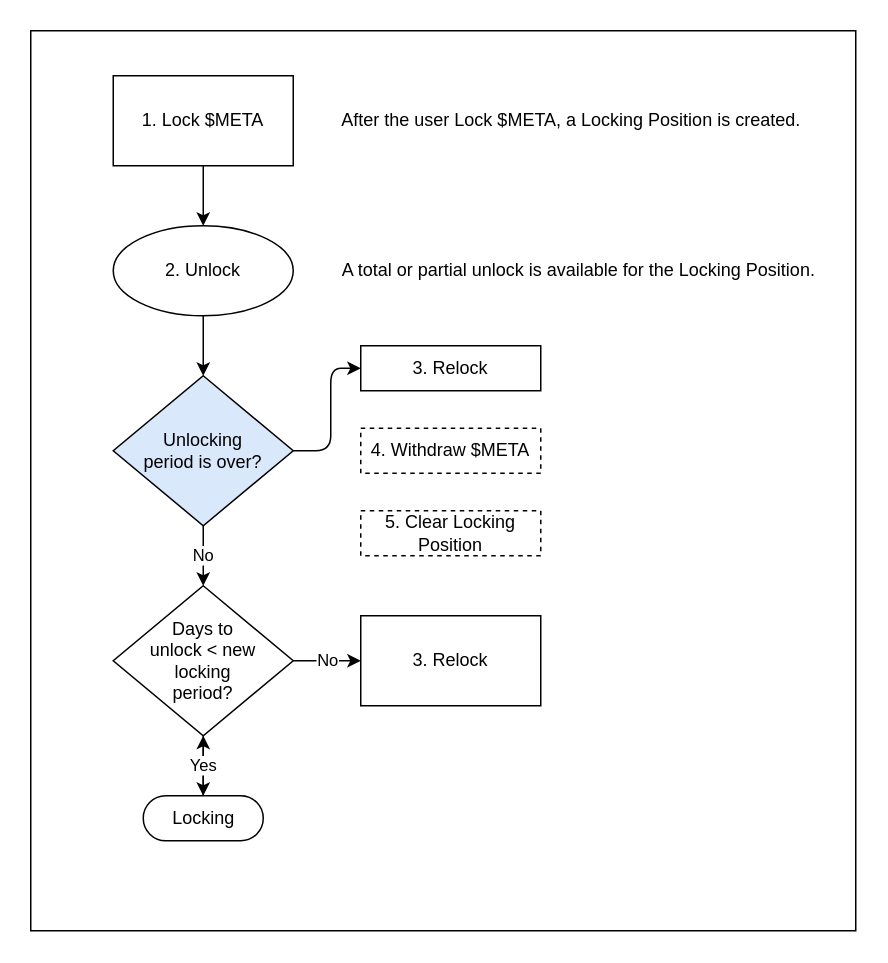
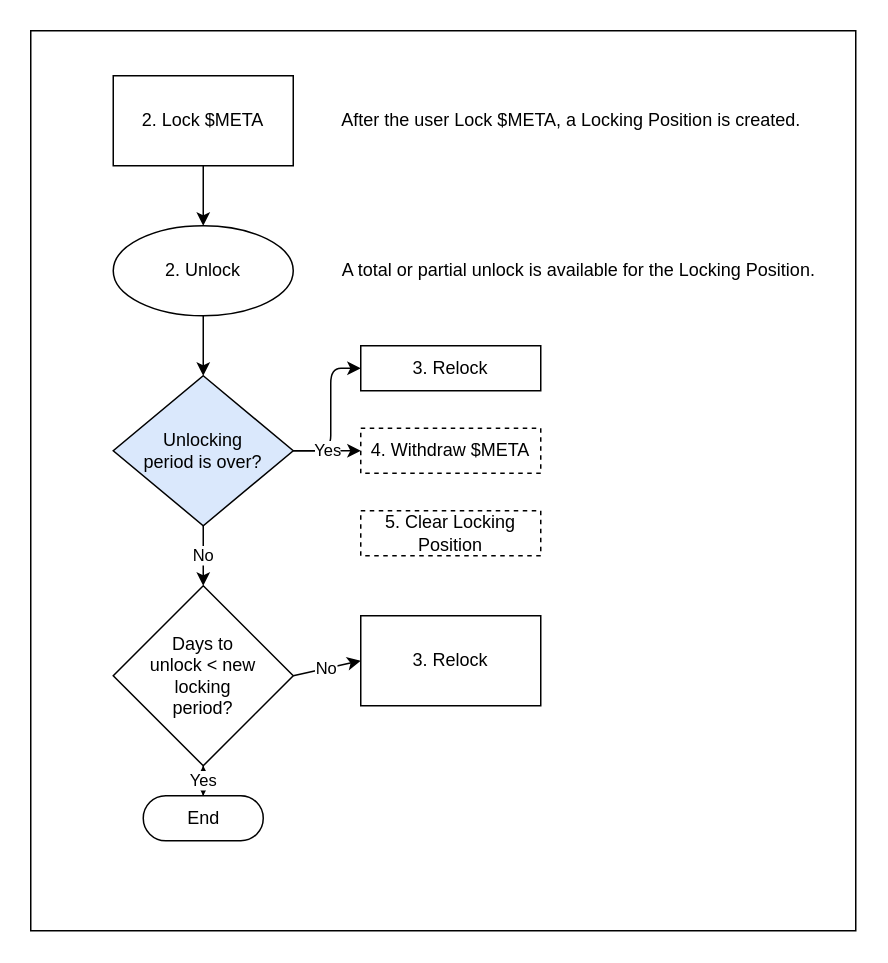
node "1. Lock $META": label "1. Lock $META" -> "2. Lock $META"
edge "Unlocking period is over?" -> "4. Withdraw $META": added, label "Yes"
node "Days to unlock < new locking period?": size 180x150 -> 180x180
node "Locking": label "Locking" -> "End"
